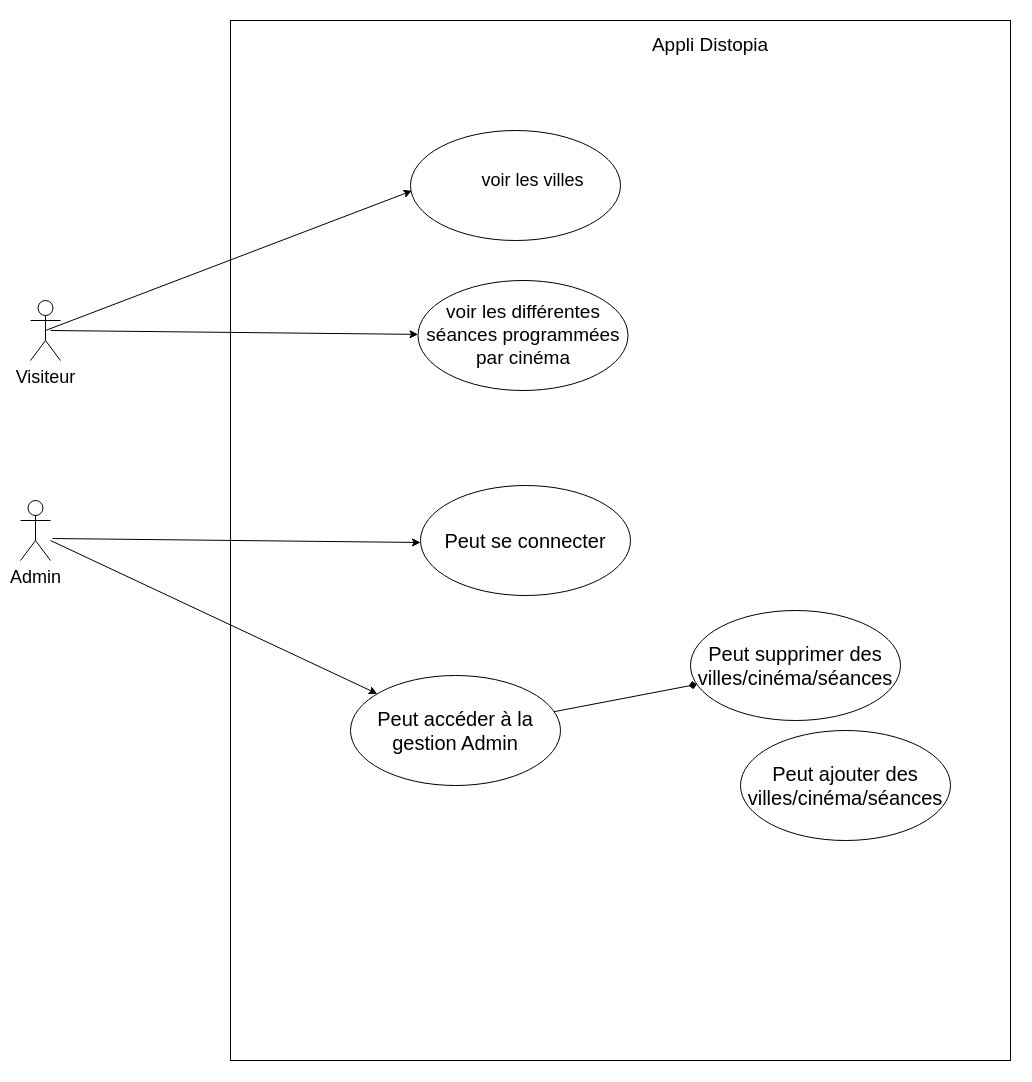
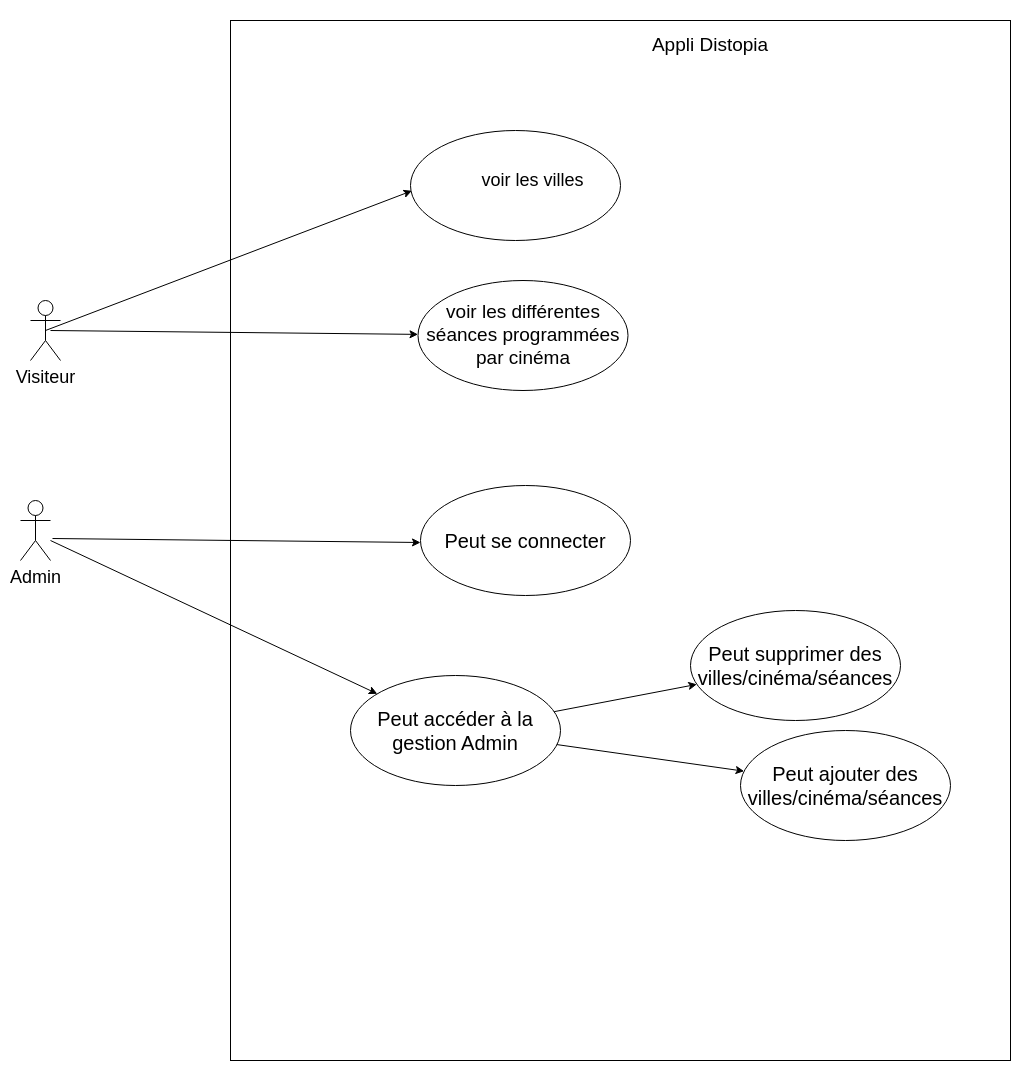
edge "Peut accéder à la gestion Admin" -> "Peut supprimer des villes/cinéma/séances": arrowhead diamond -> classic
edge "Peut accéder à la gestion Admin" -> "Peut ajouter des villes/cinéma/séances": added
